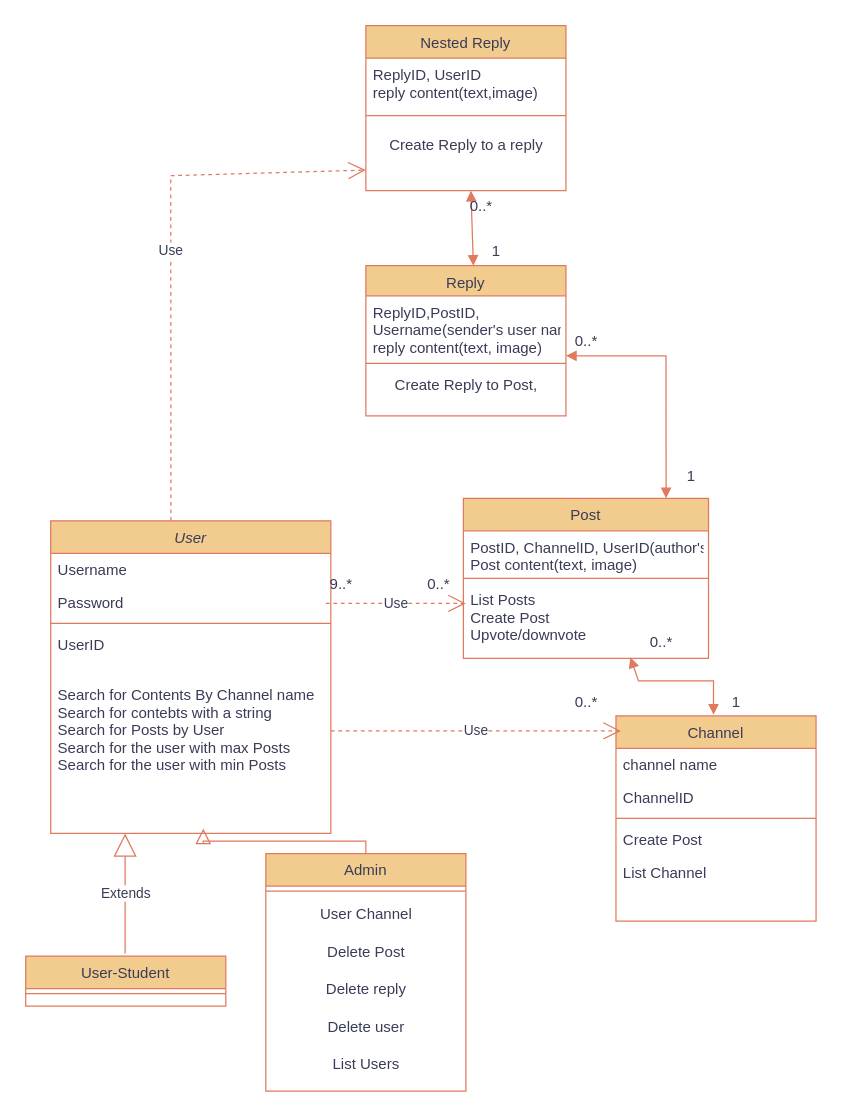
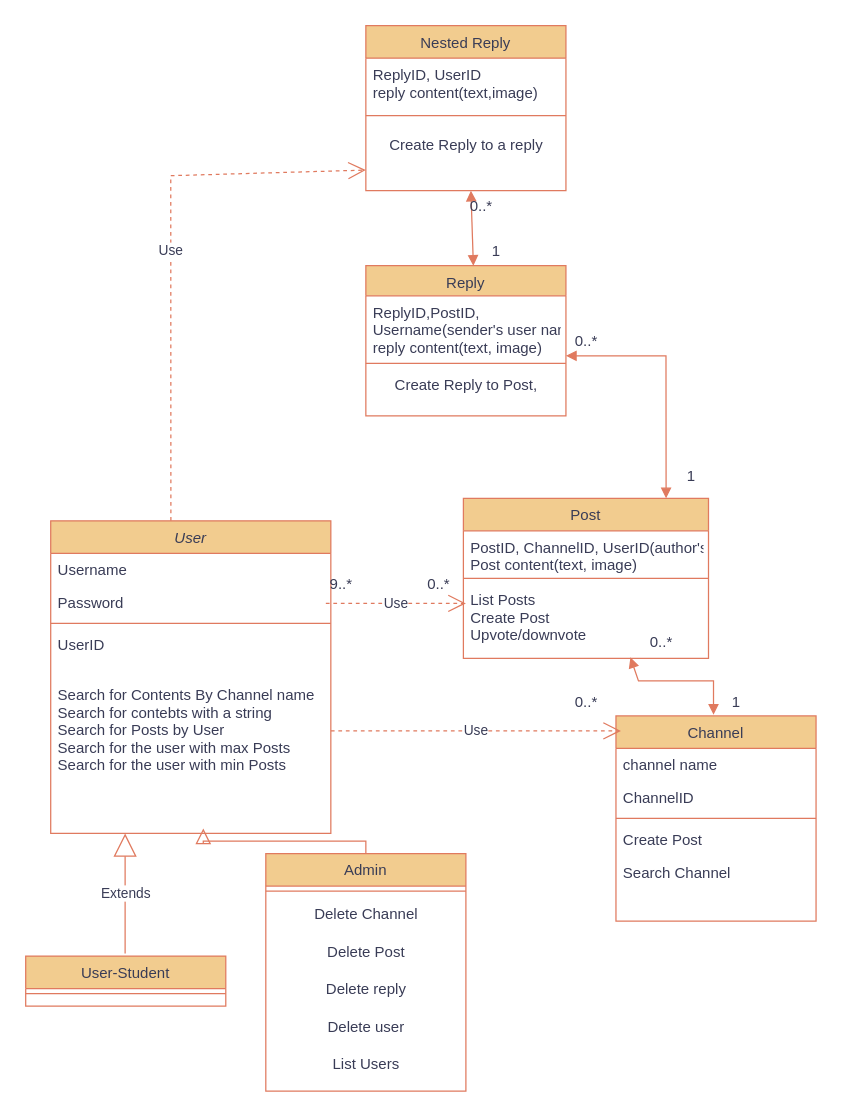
node "List Channel": label "List Channel" -> "Search Channel"
node "User Channel": label "User Channel" -> "Delete Channel"
